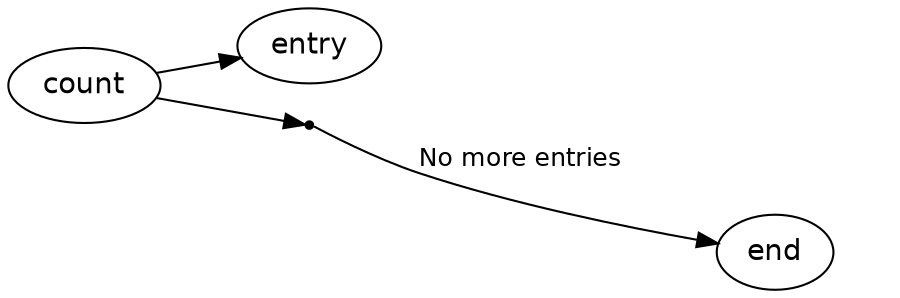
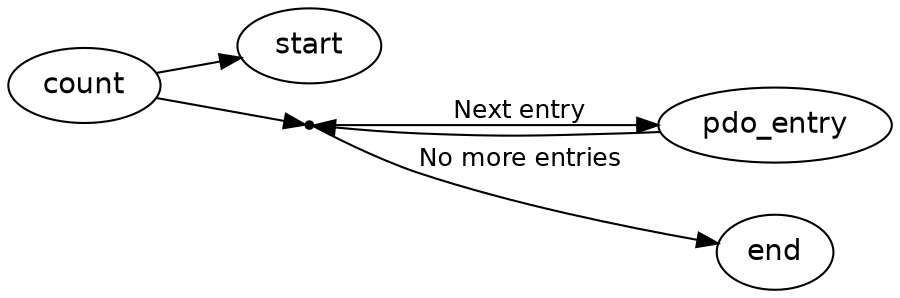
node "entry": label "entry" -> "start"
node "pdo_entry": added
